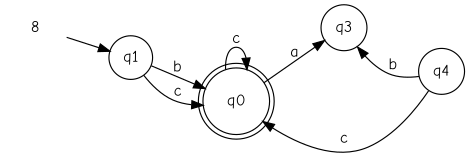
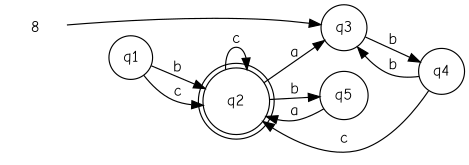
edge "8" -> "q1": now "8" -> "q3"
edge "q3" -> "q4": added, label "b"
node "q5": added
node "q0": label "q0" -> "q2"
